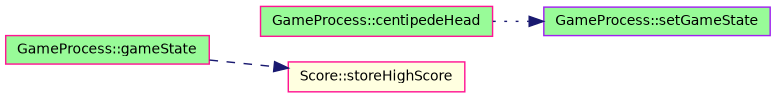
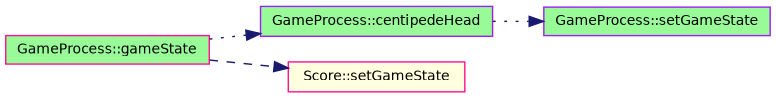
node "GameProcess::centipedeHead": color deeppink -> purple
edge "GameProcess::gameState" -> "GameProcess::centipedeHead": added
node "Score::storeHighScore": label "Score::storeHighScore" -> "Score::setGameState"
